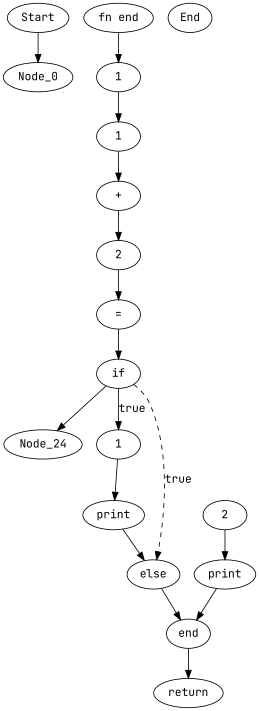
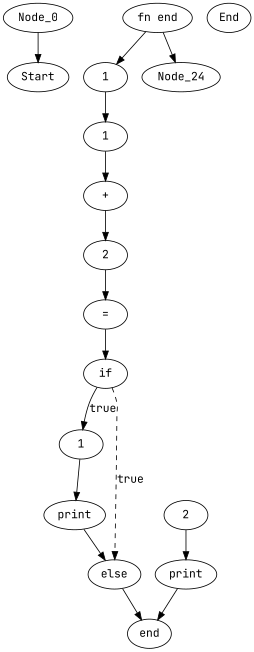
edge "Start" -> "Node_0": reversed
edge "if" -> "Node_24": now "fn end" -> "Node_24"
node "return": removed
